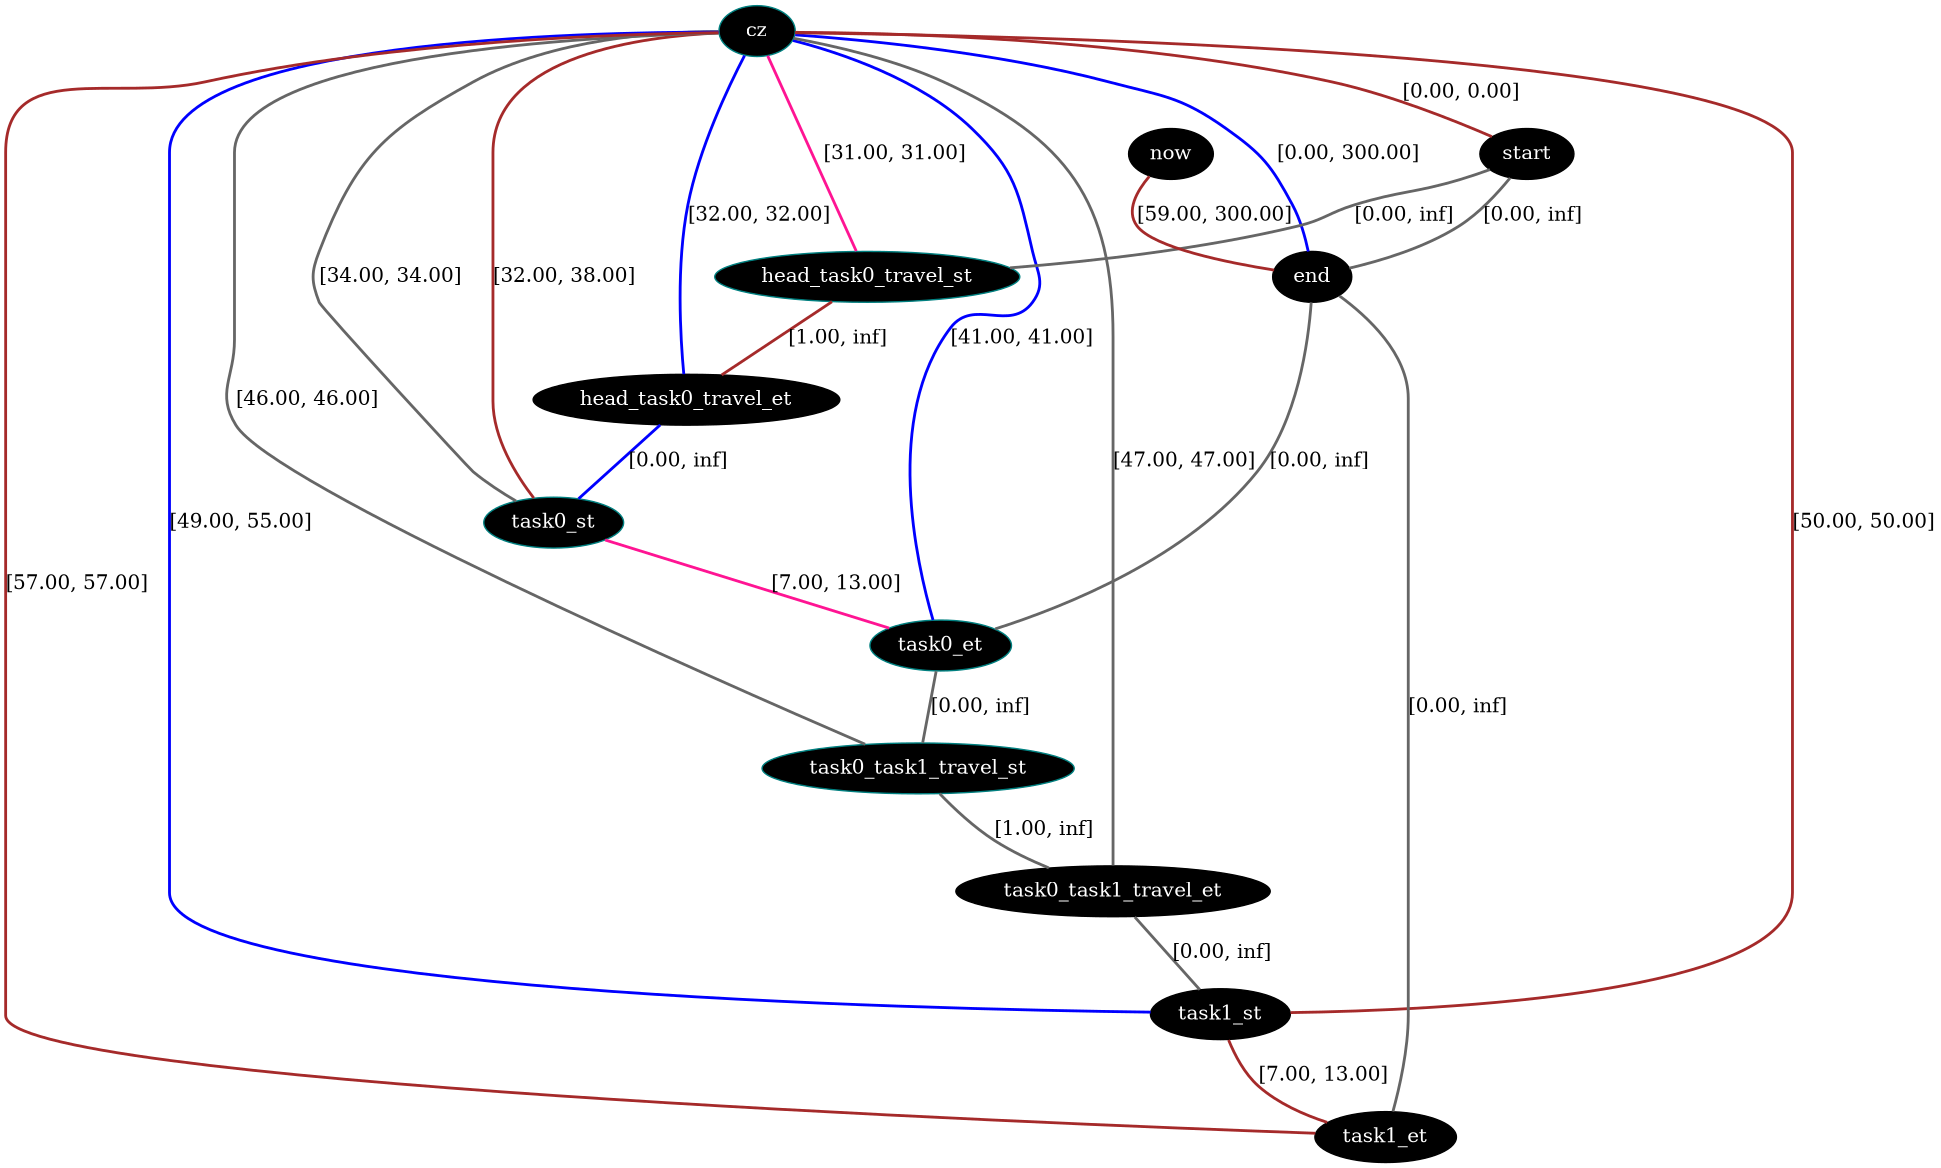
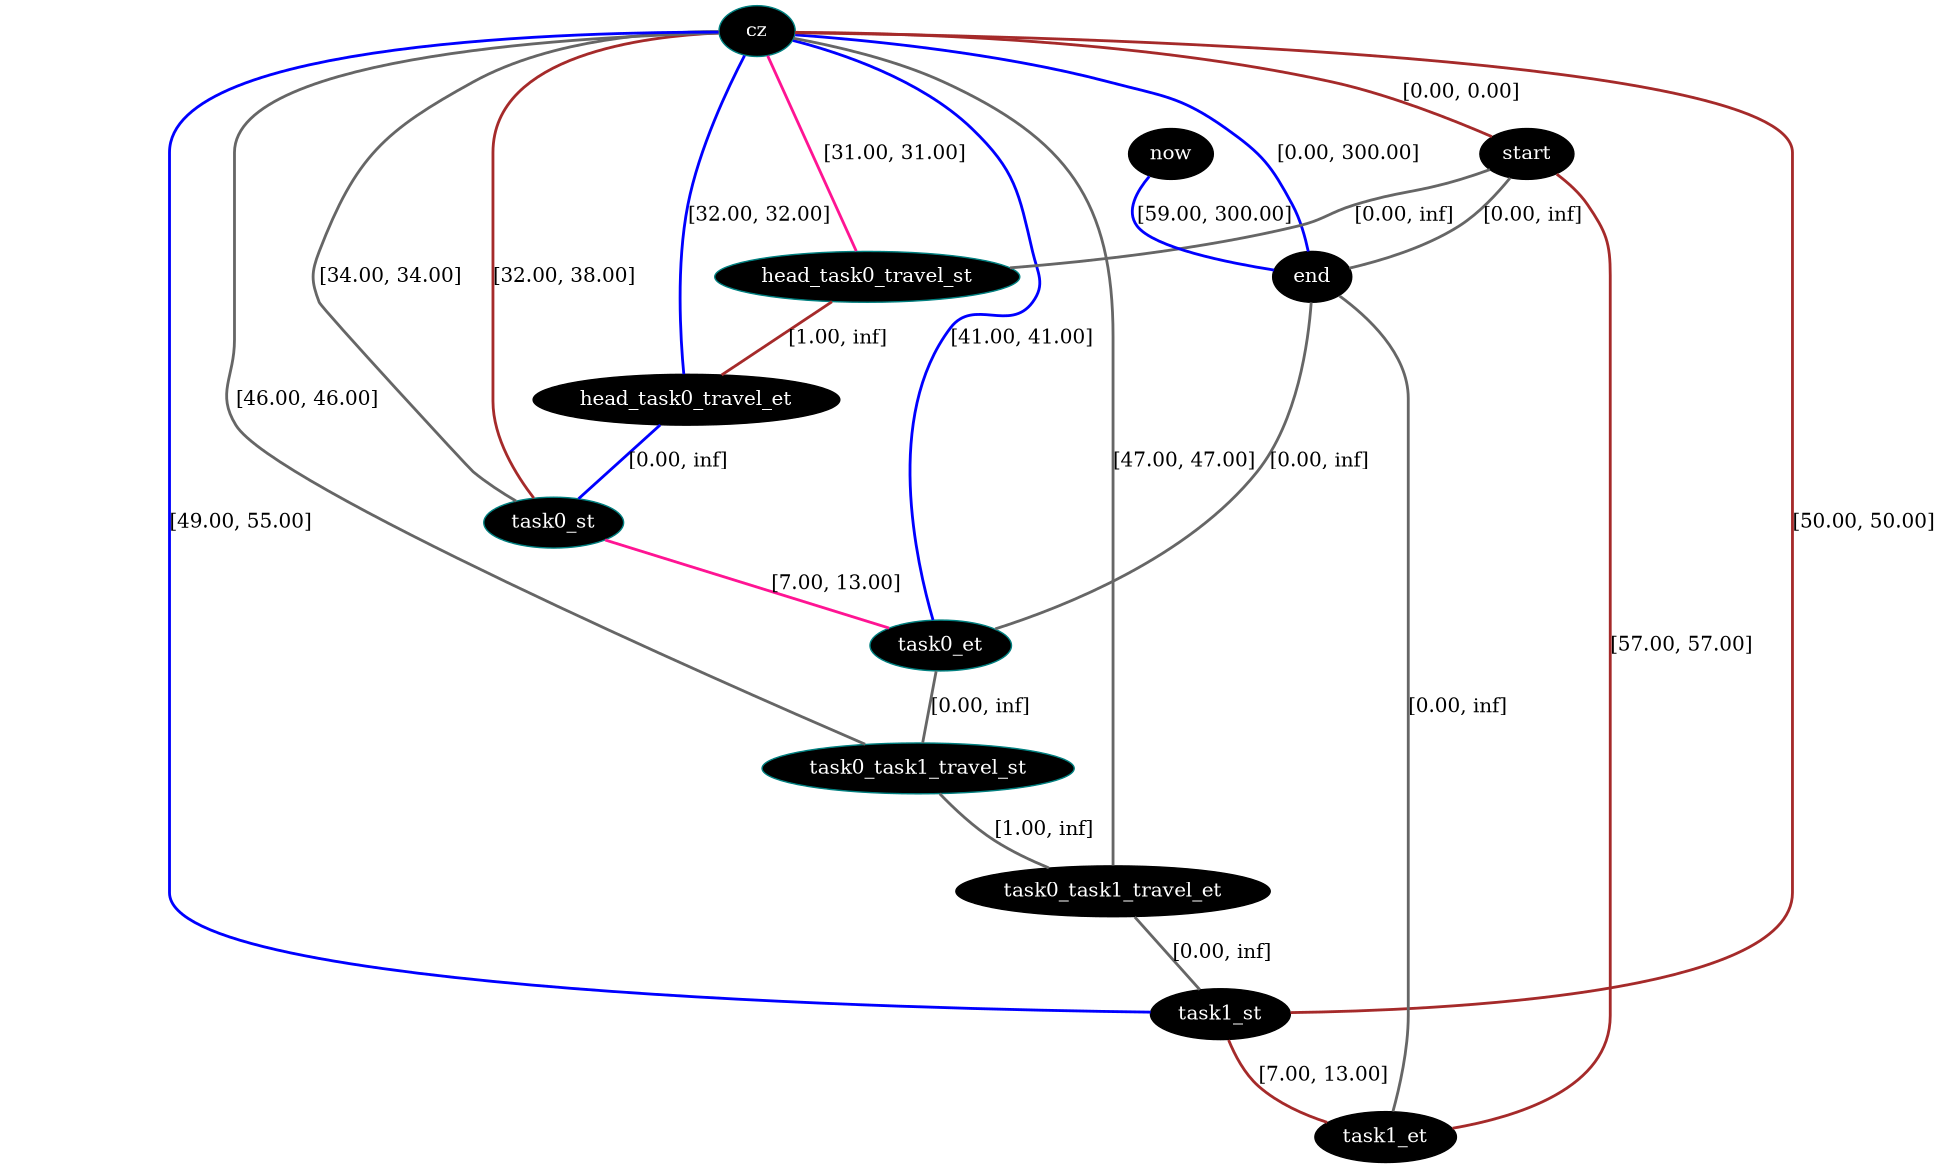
edge "now" -- "end": color brown -> blue
edge "cz" -- "task1_et": now "start" -- "task1_et"
